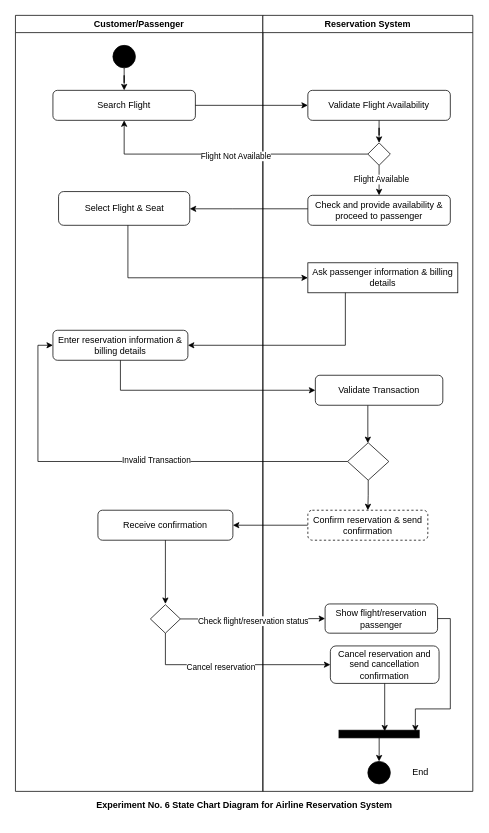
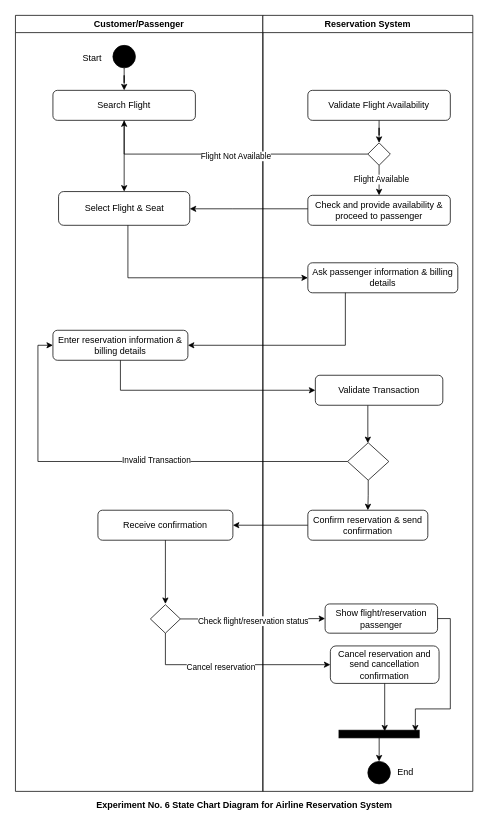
node "Start": added
edge "Search Flight" -> "Validate Flight Availability": now "Search Flight" -> "Select Flight & Seat"
node "Ask passenger information & billing details": shape rectangle -> rounded rectangle
node "Confirm reservation & send confirmation": style dashed -> solid
node "End": moved (420, 773) -> (405, 773)
